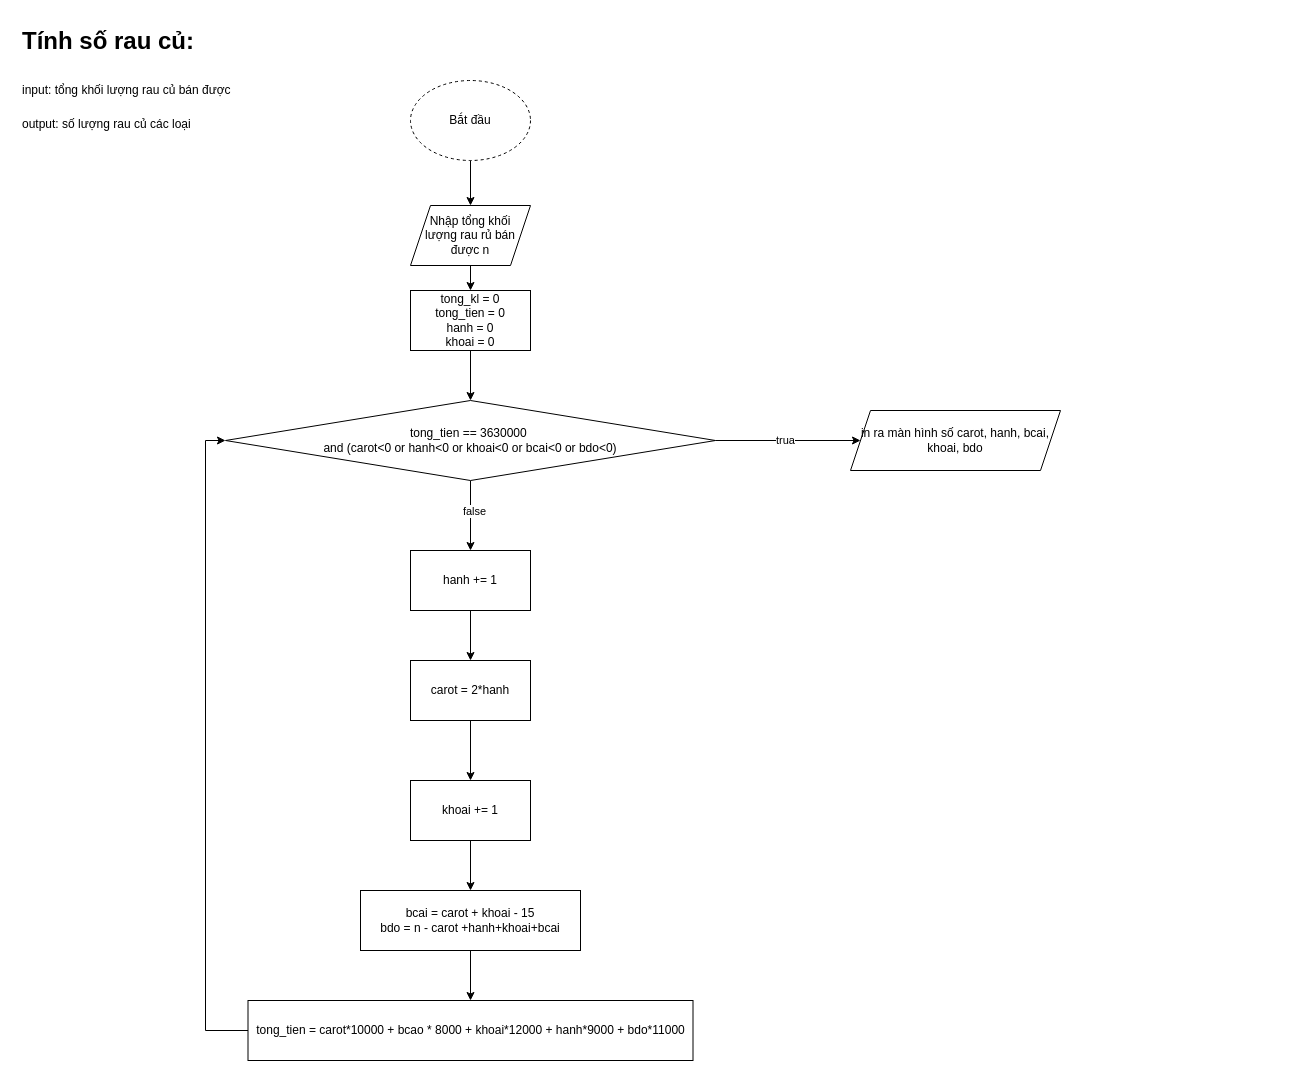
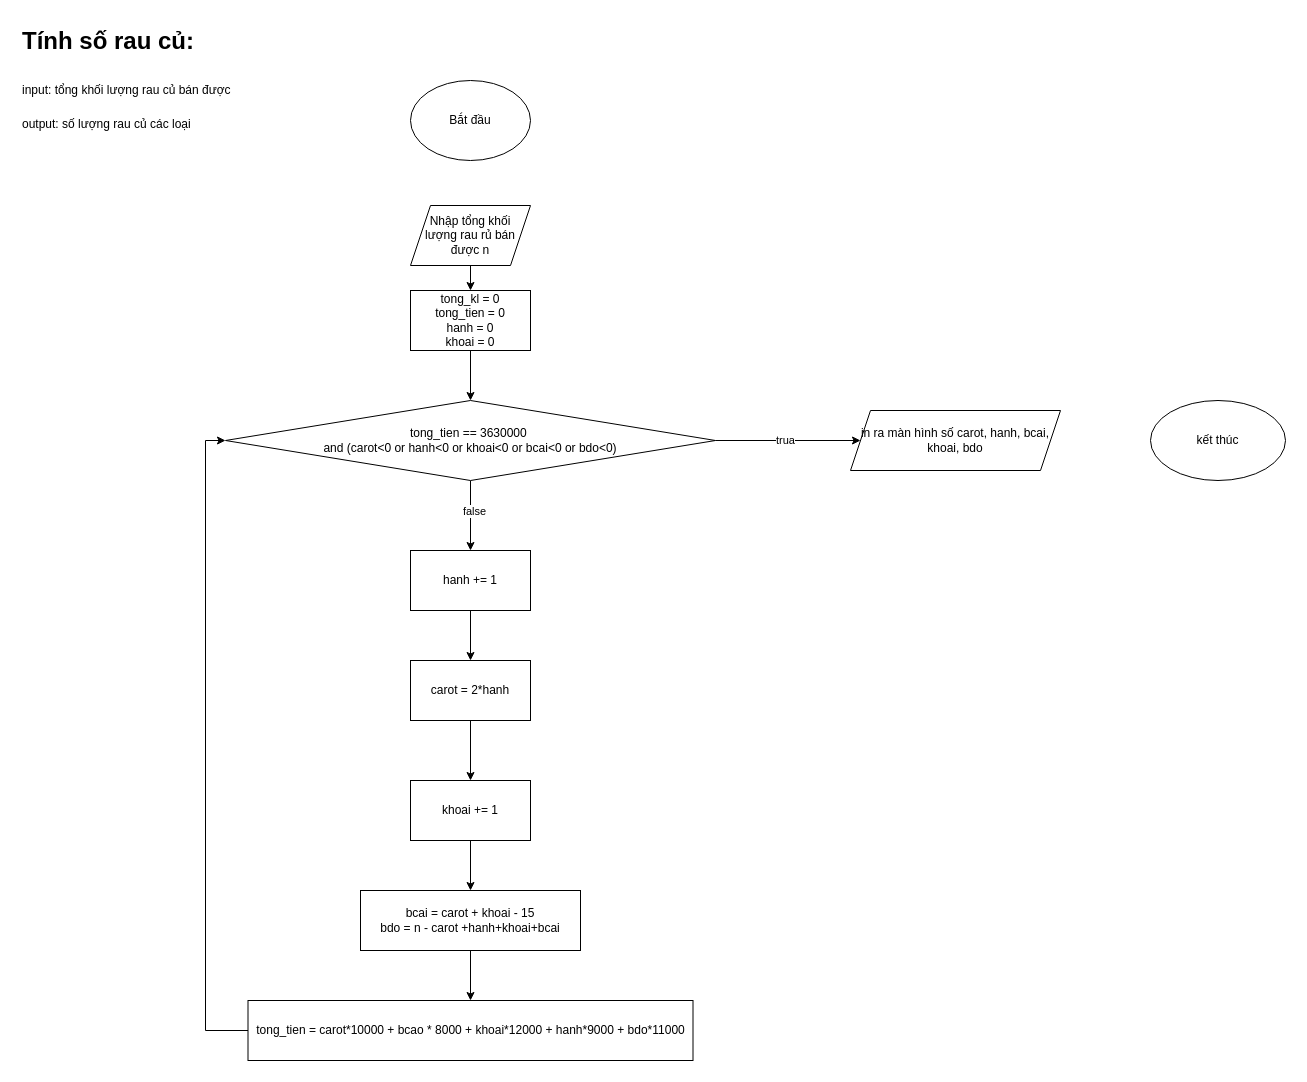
node "Bắt đầu": style dashed -> solid
edge "Bắt đầu" -> "Nhập tổng khối lượng rau rủ bán được n": removed
node "kết thúc": added
